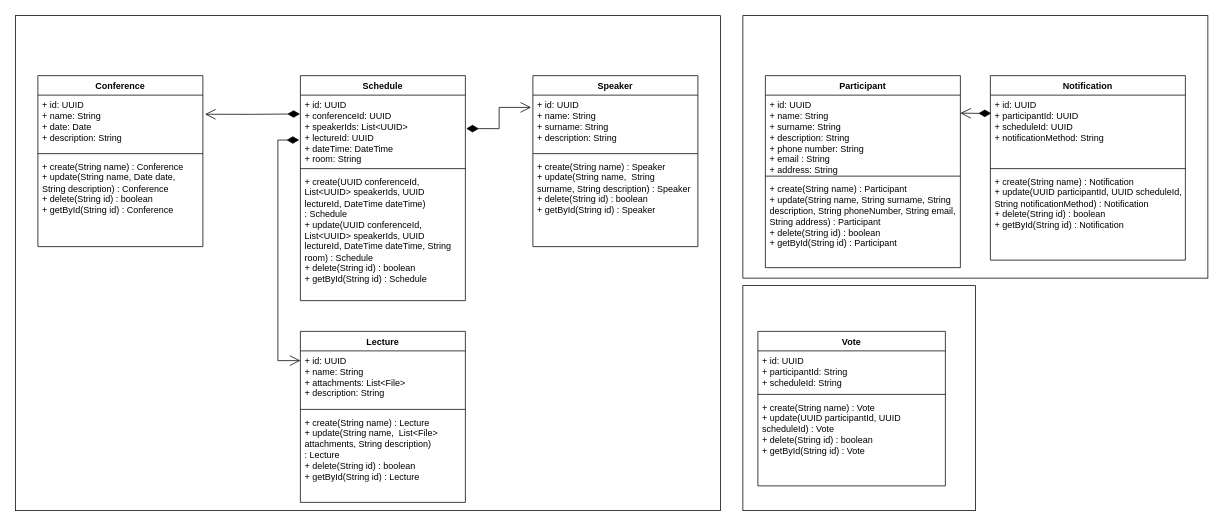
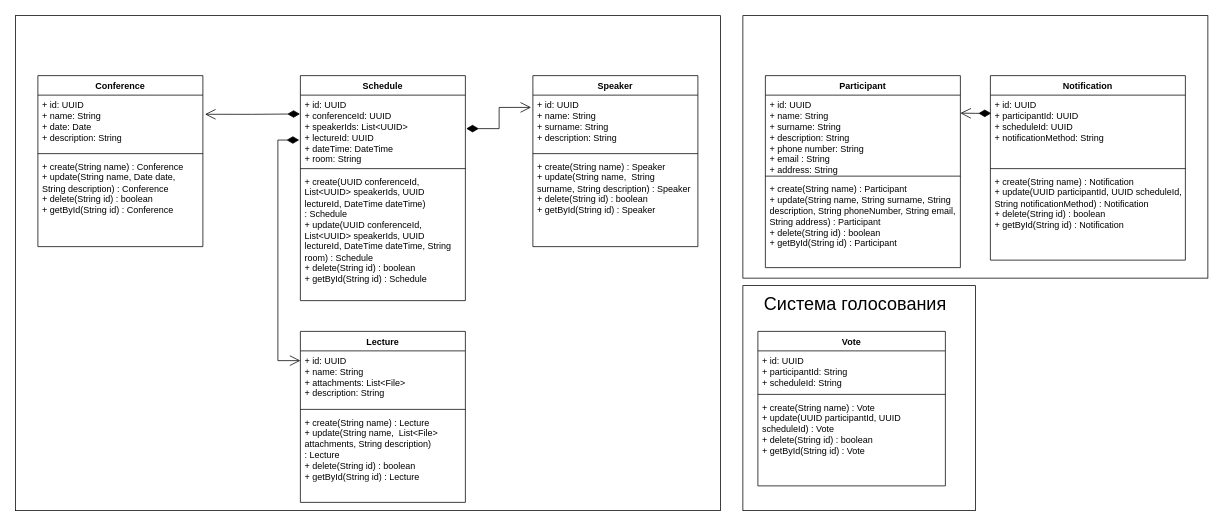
node "Система голосования": added
